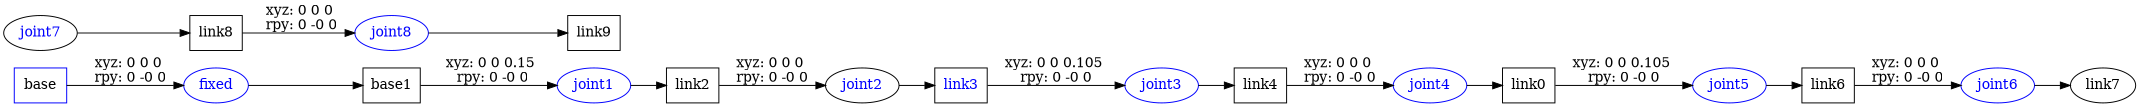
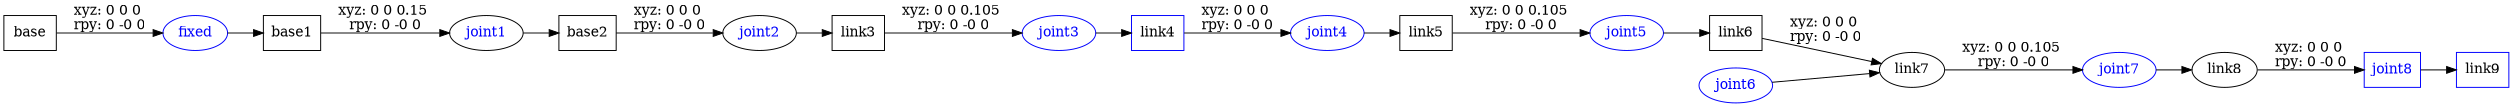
node "joint7": color black -> blue
node "link8": shape box -> ellipse
node "joint8": shape ellipse -> box
node "link9": color black -> blue
edge "link7" -> "joint7": added, label "xyz: 0 0 0.105 rpy: 0 -0 0"
node "base": color blue -> black
node "joint1": color blue -> black
node "link2": label "link2" -> "base2"
node "link3": fontcolor blue -> black
node "link4": color black -> blue
node "link0": label "link0" -> "link5"
edge "link6" -> "joint6": now "link6" -> "link7"
